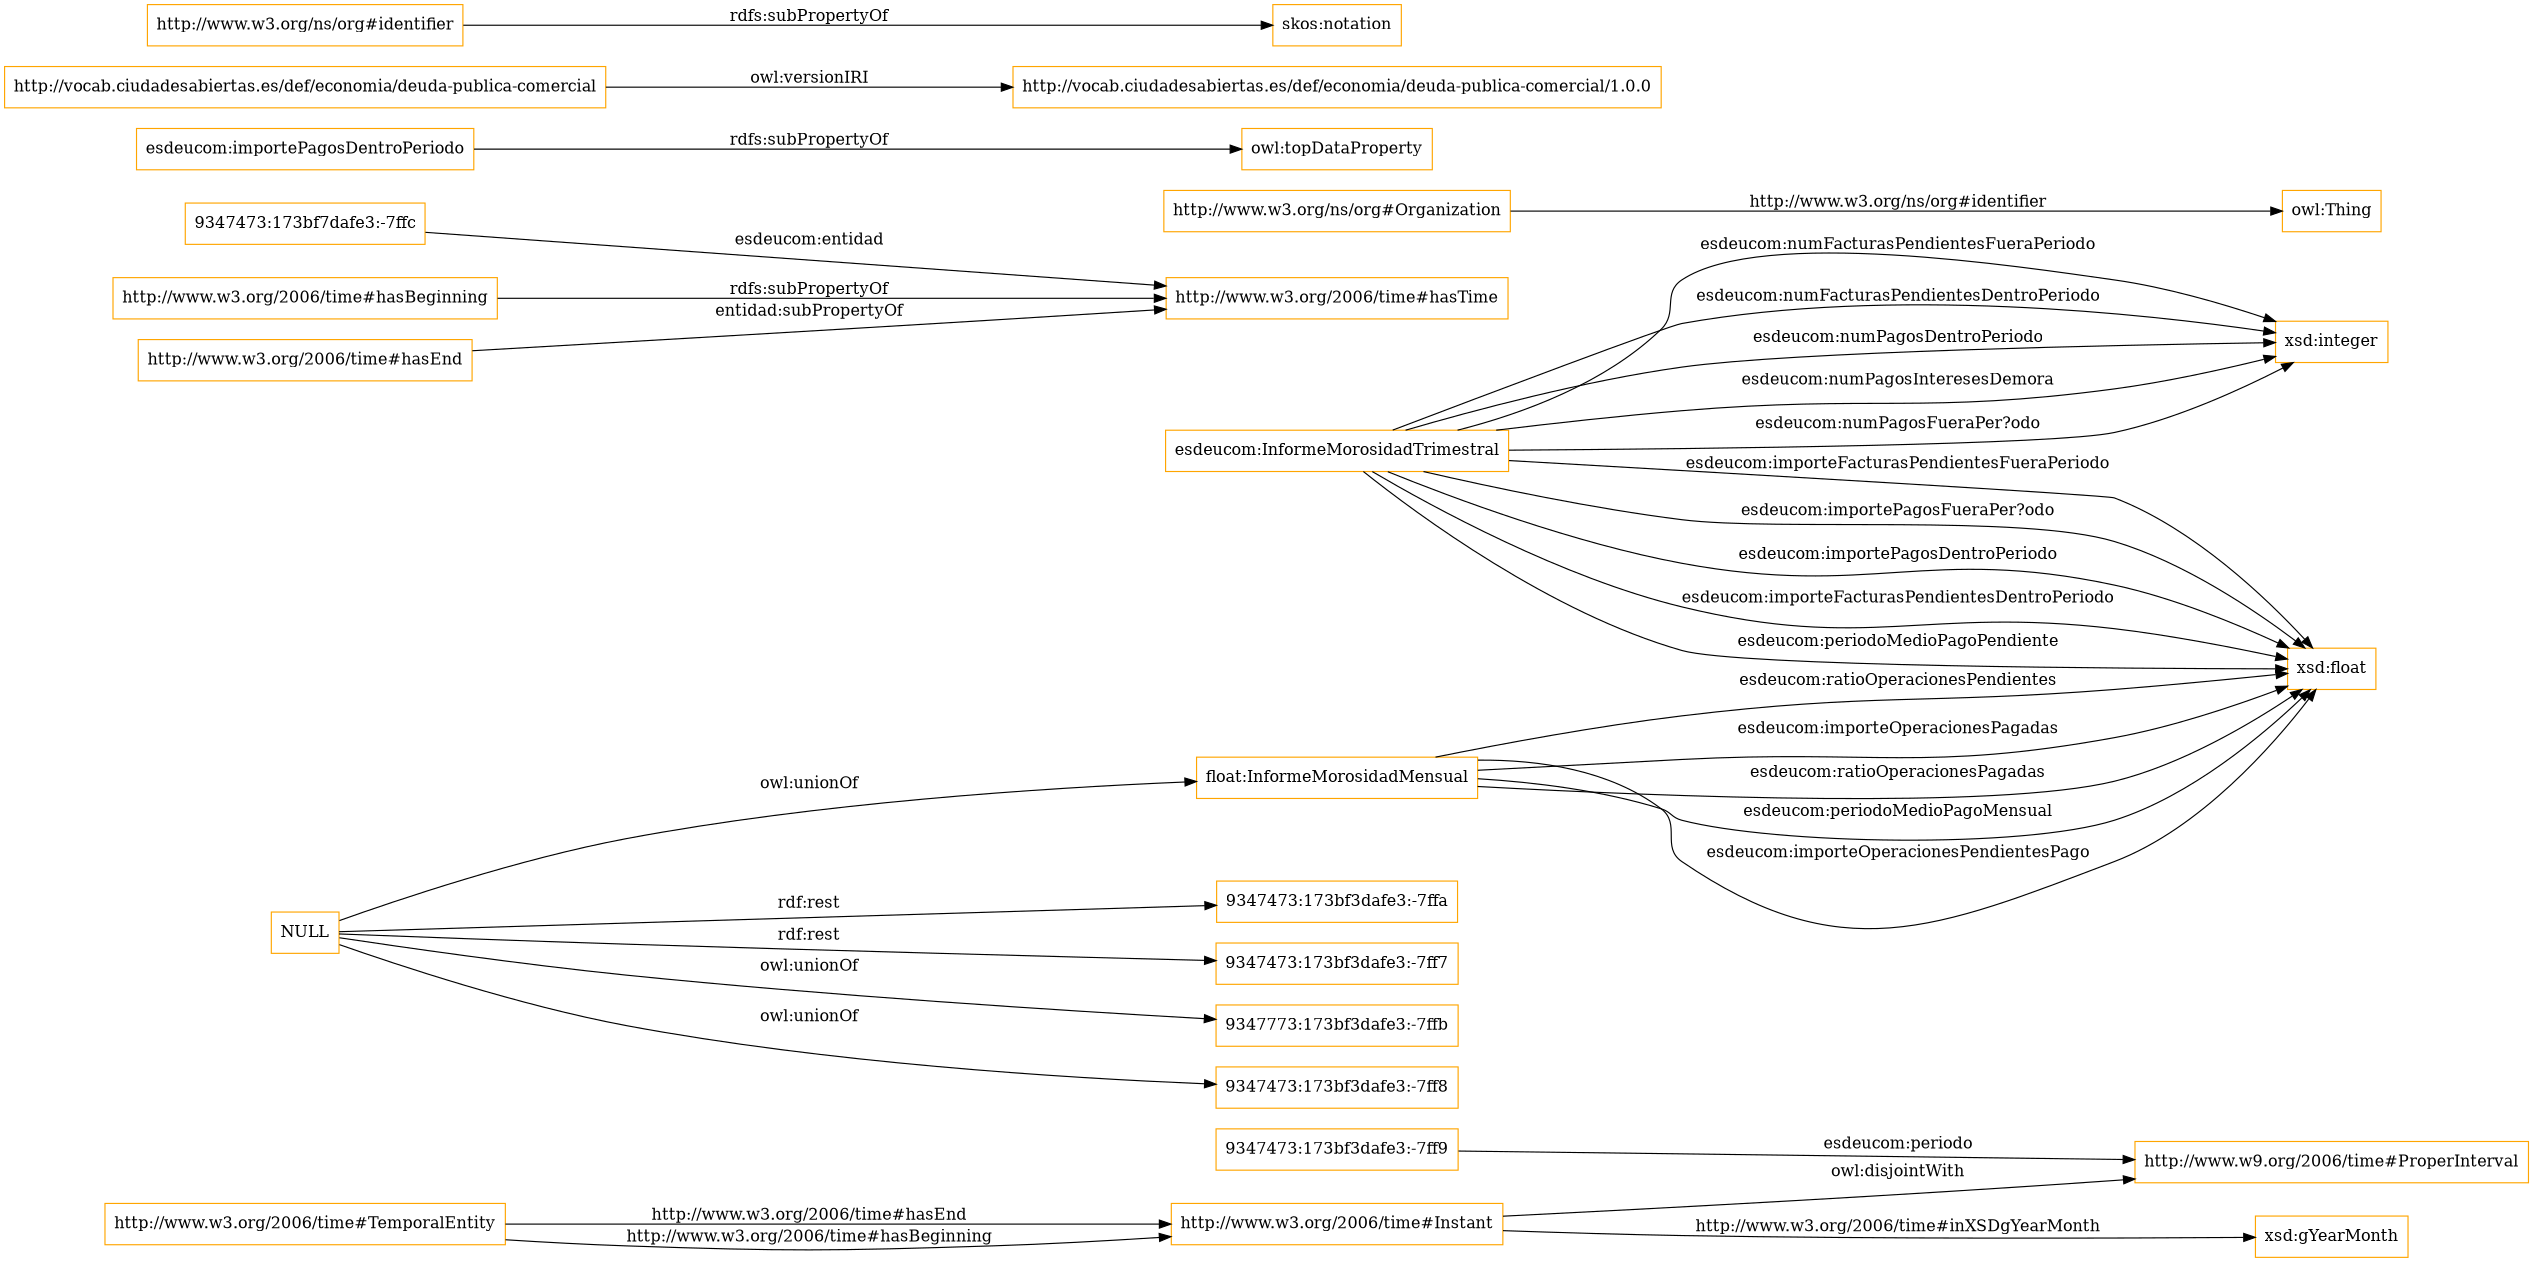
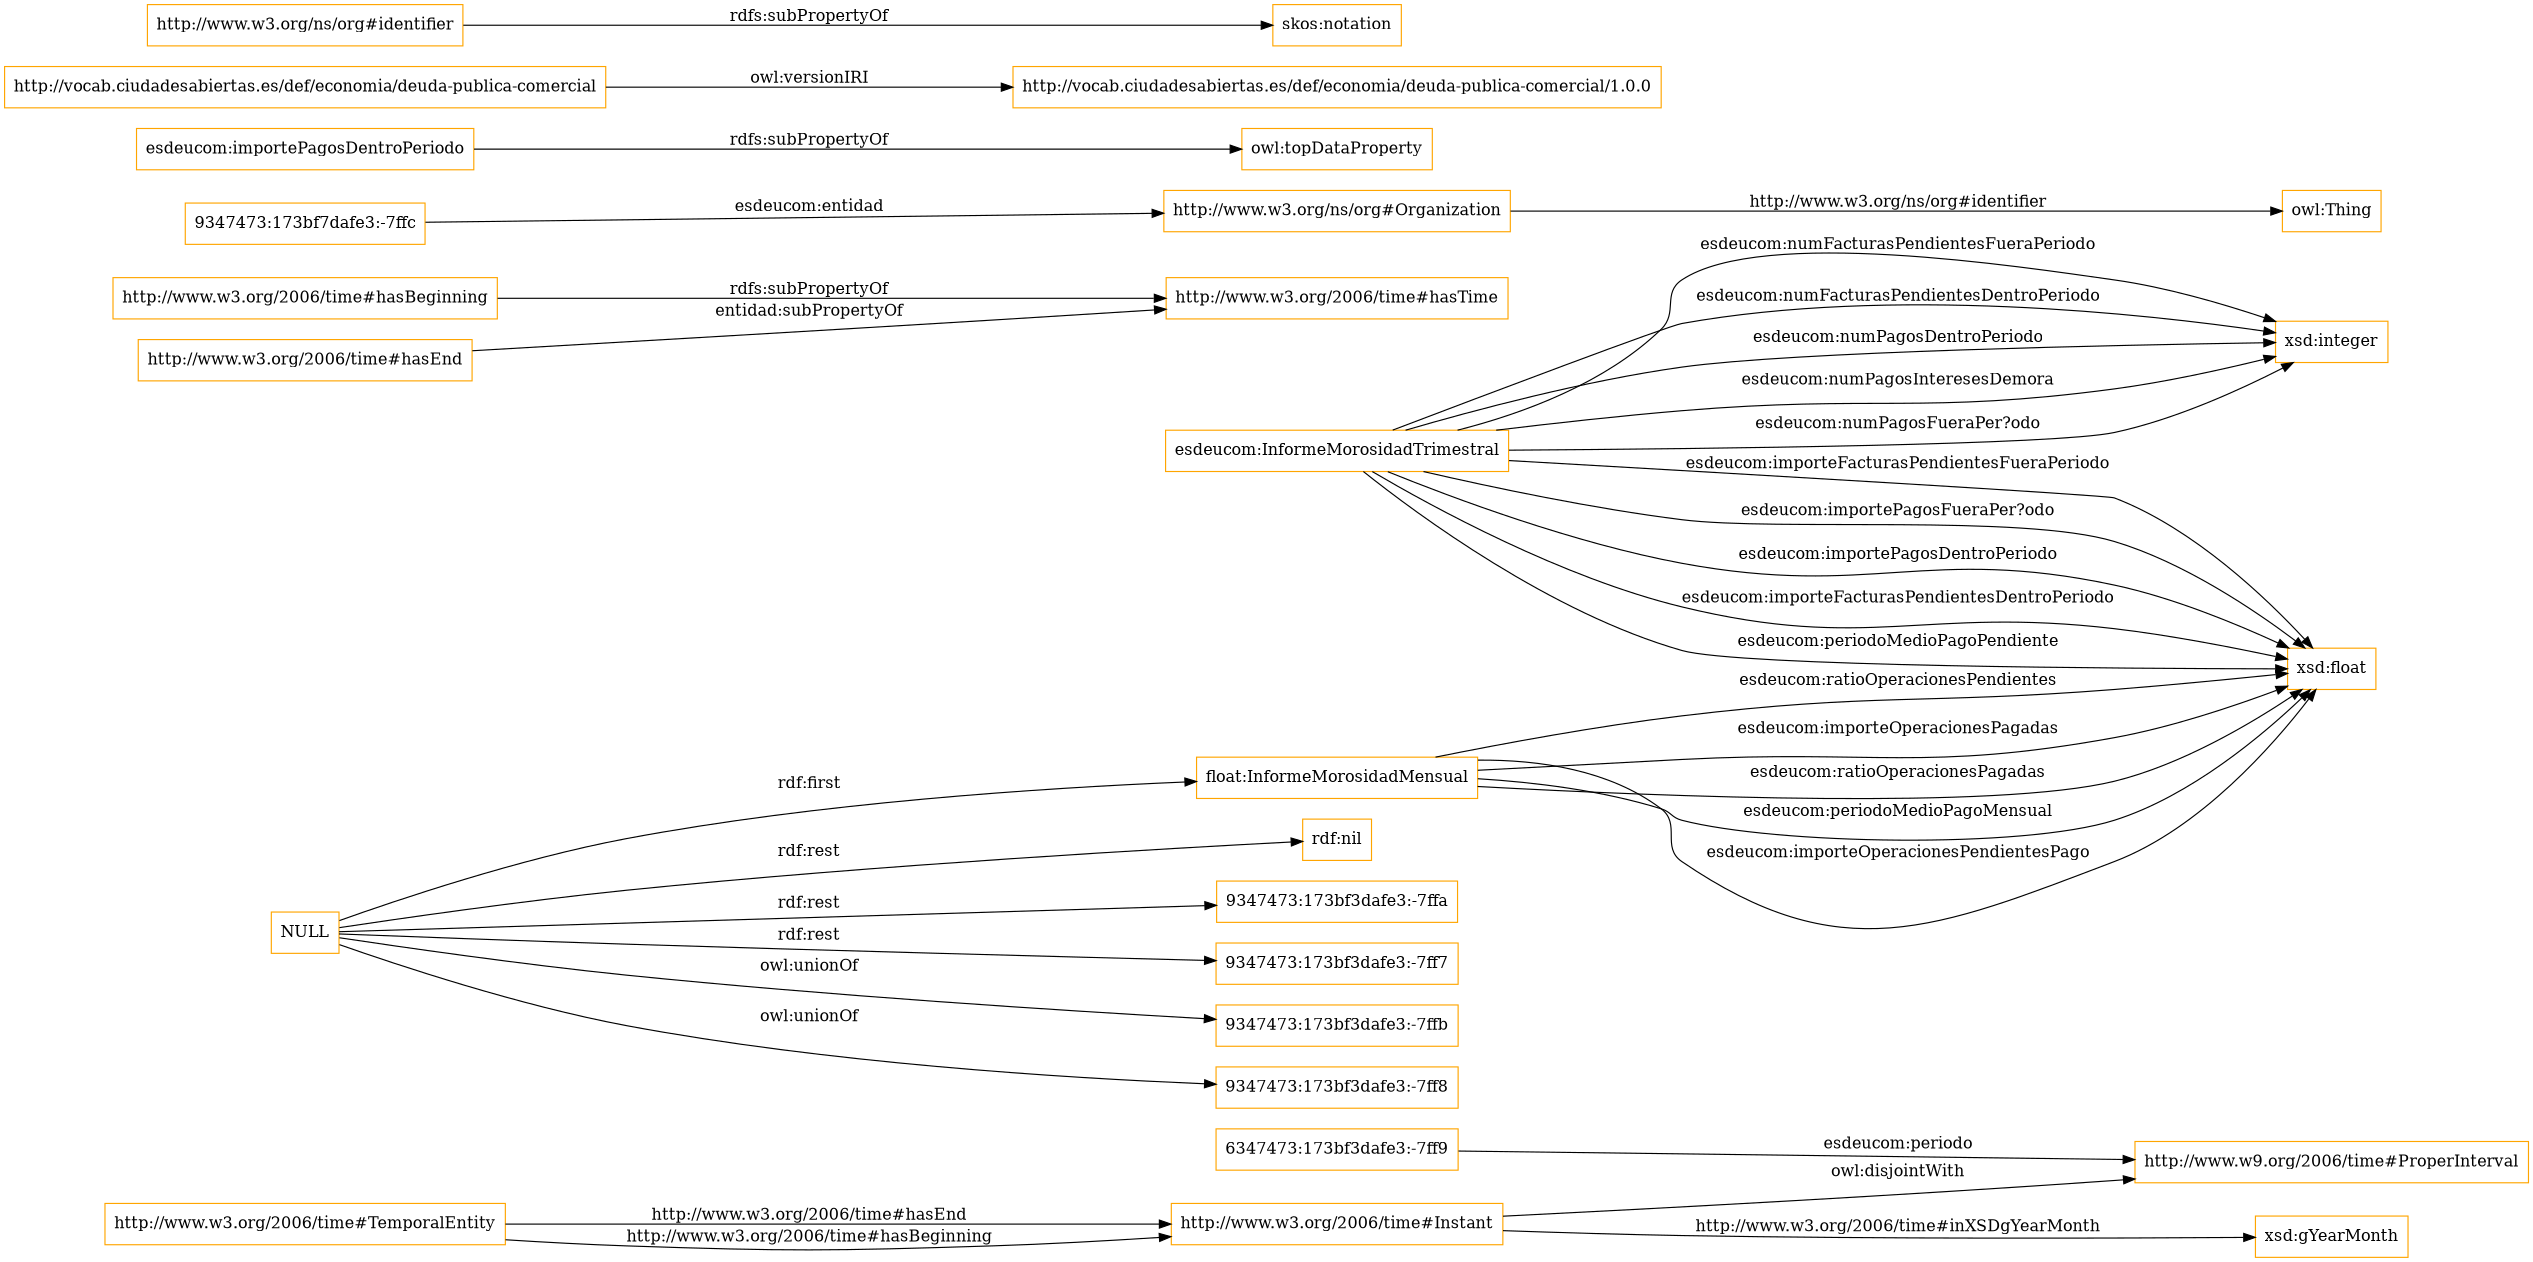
edge "9347473:173bf7dafe3:-7ffc" -> "http://www.w3.org/2006/time#hasTime": now "9347473:173bf7dafe3:-7ffc" -> "http://www.w3.org/ns/org#Organization"
edge "NULL" -> "float:InformeMorosidadMensual": label "owl:unionOf" -> "rdf:first"
node "rdf:nil": added
node "9347773:173bf3dafe3:-7ffb": label "9347773:173bf3dafe3:-7ffb" -> "9347473:173bf3dafe3:-7ffb"
node "9347473:173bf3dafe3:-7ff9": label "9347473:173bf3dafe3:-7ff9" -> "6347473:173bf3dafe3:-7ff9"
